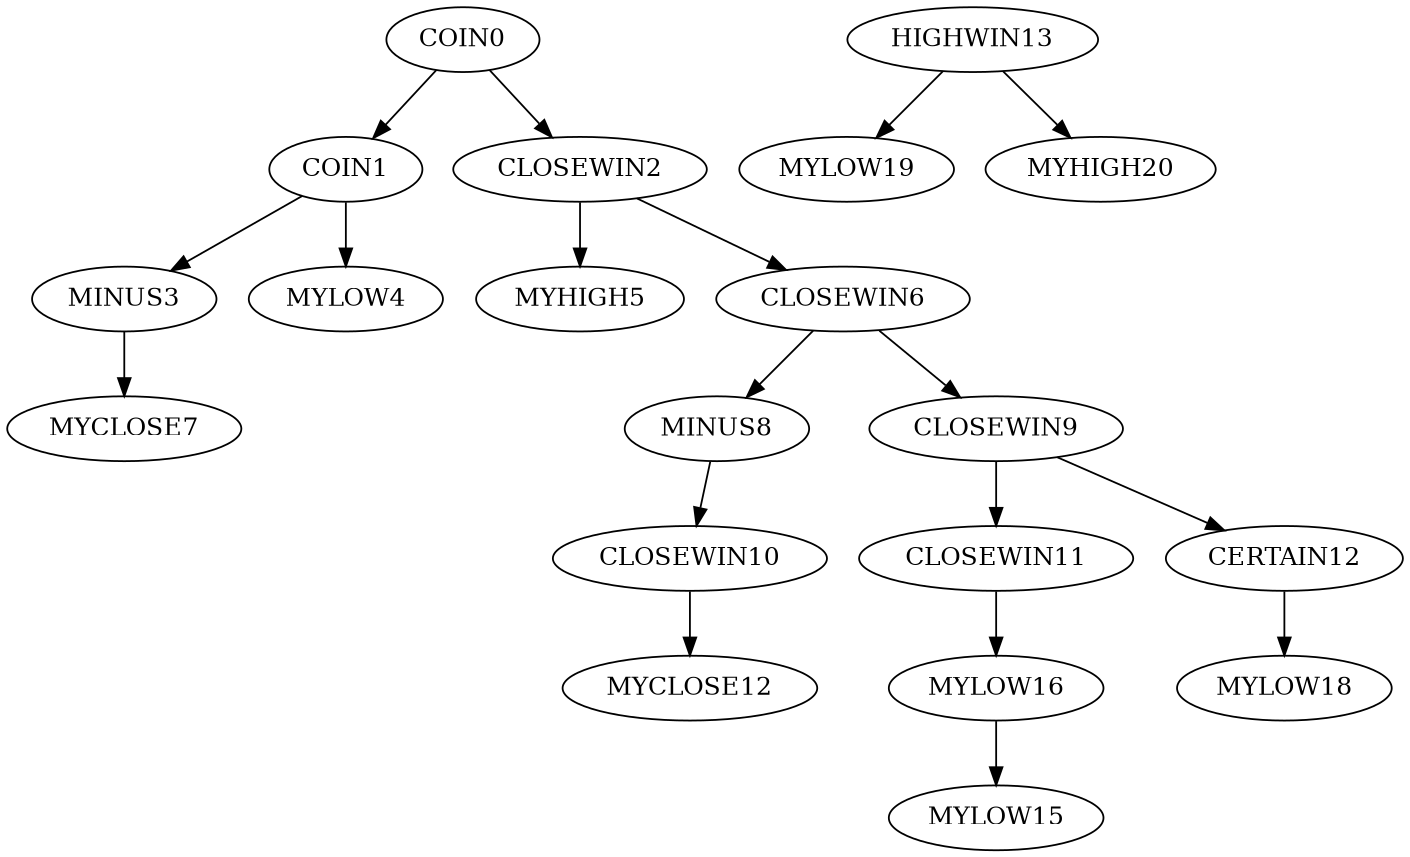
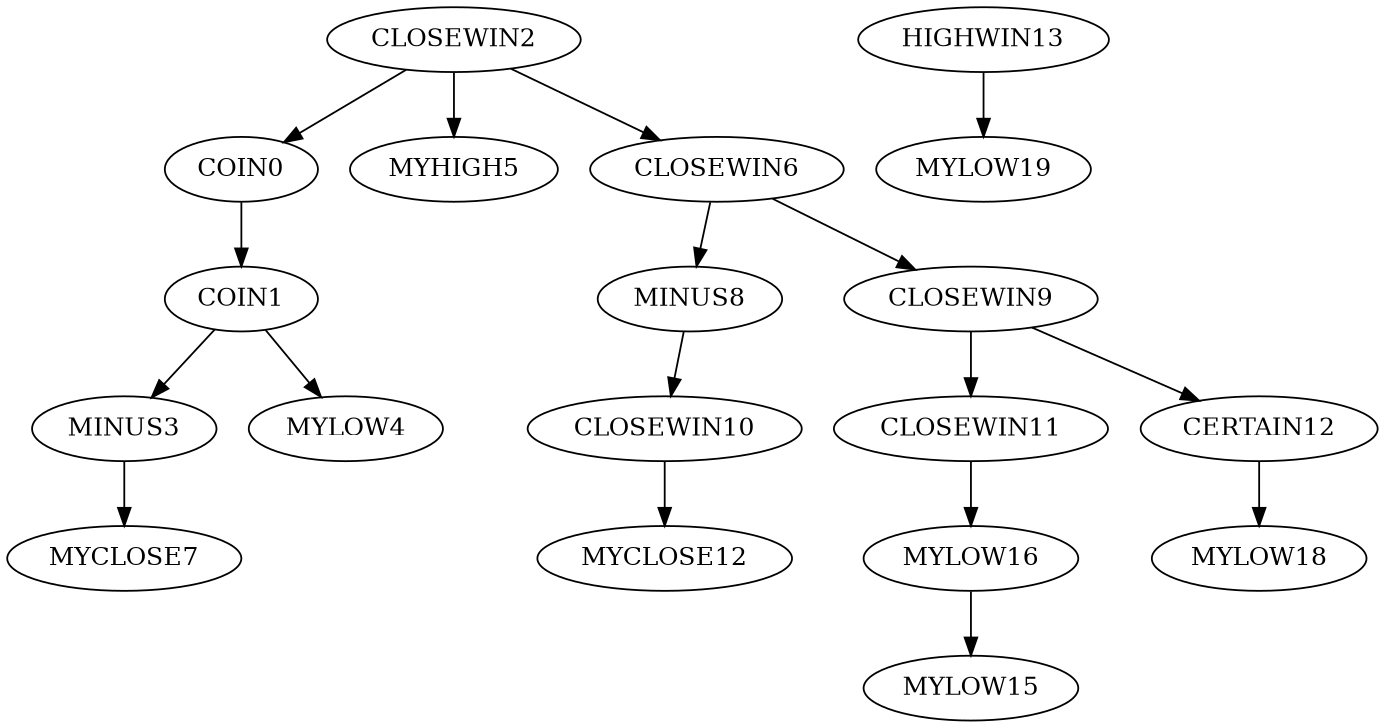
edge "COIN0" -> "CLOSEWIN2": reversed
node "MYHIGH20": removed
